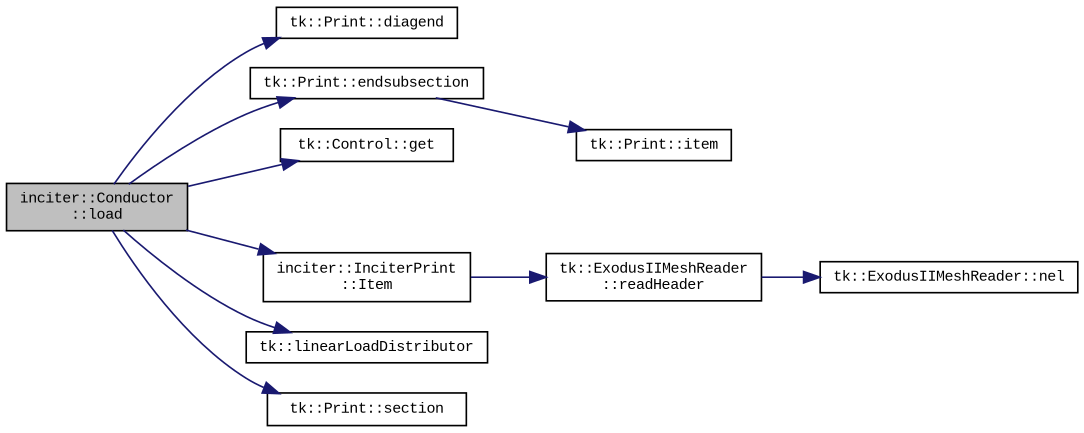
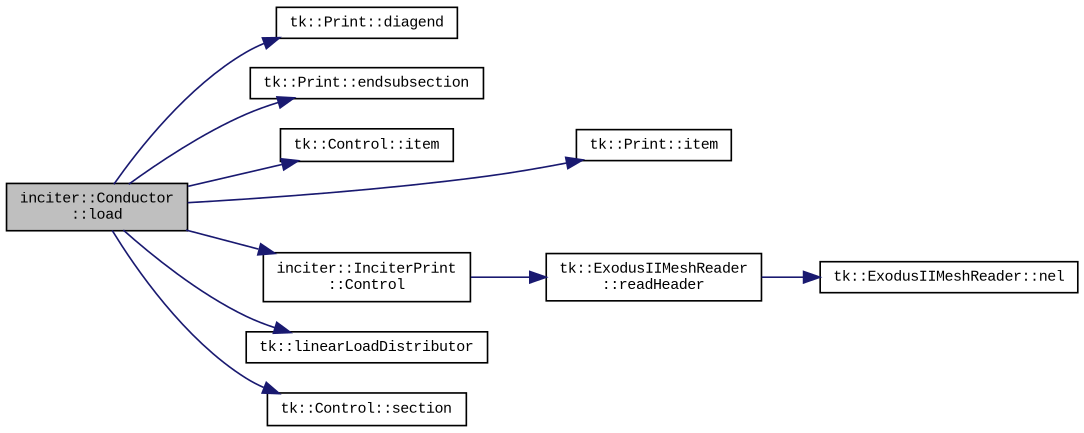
edge "tk::Print::endsubsection" -> "tk::Print::item": now "inciter::Conductor ::load" -> "tk::Print::item"
node "tk::Control::get": label "tk::Control::get" -> "tk::Control::item"
node "inciter::InciterPrint ::Item": label "inciter::InciterPrint ::Item" -> "inciter::InciterPrint ::Control"
node "tk::Print::section": label "tk::Print::section" -> "tk::Control::section"
